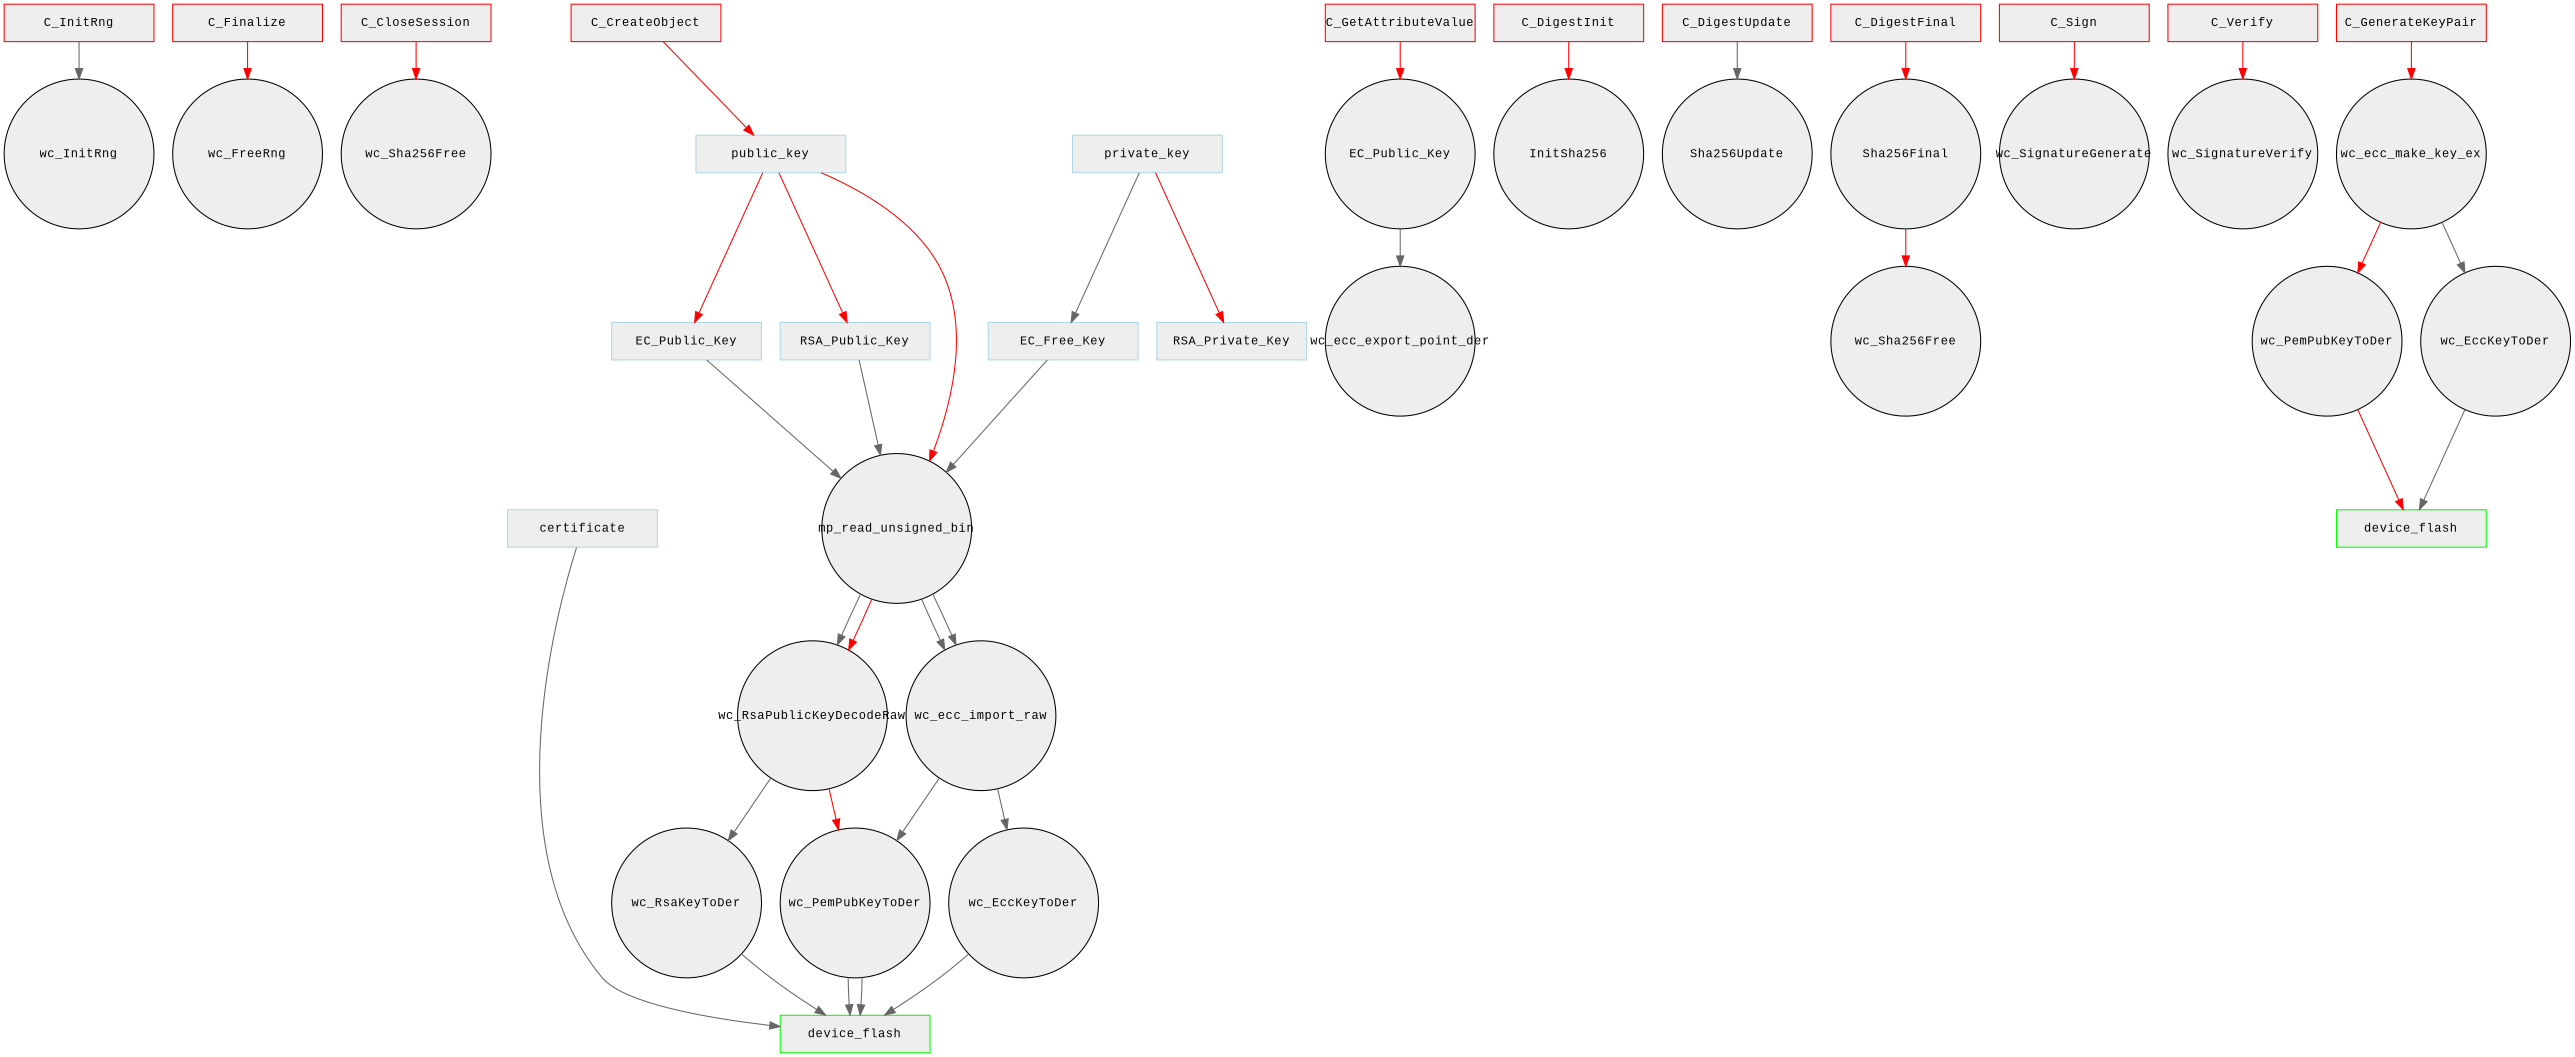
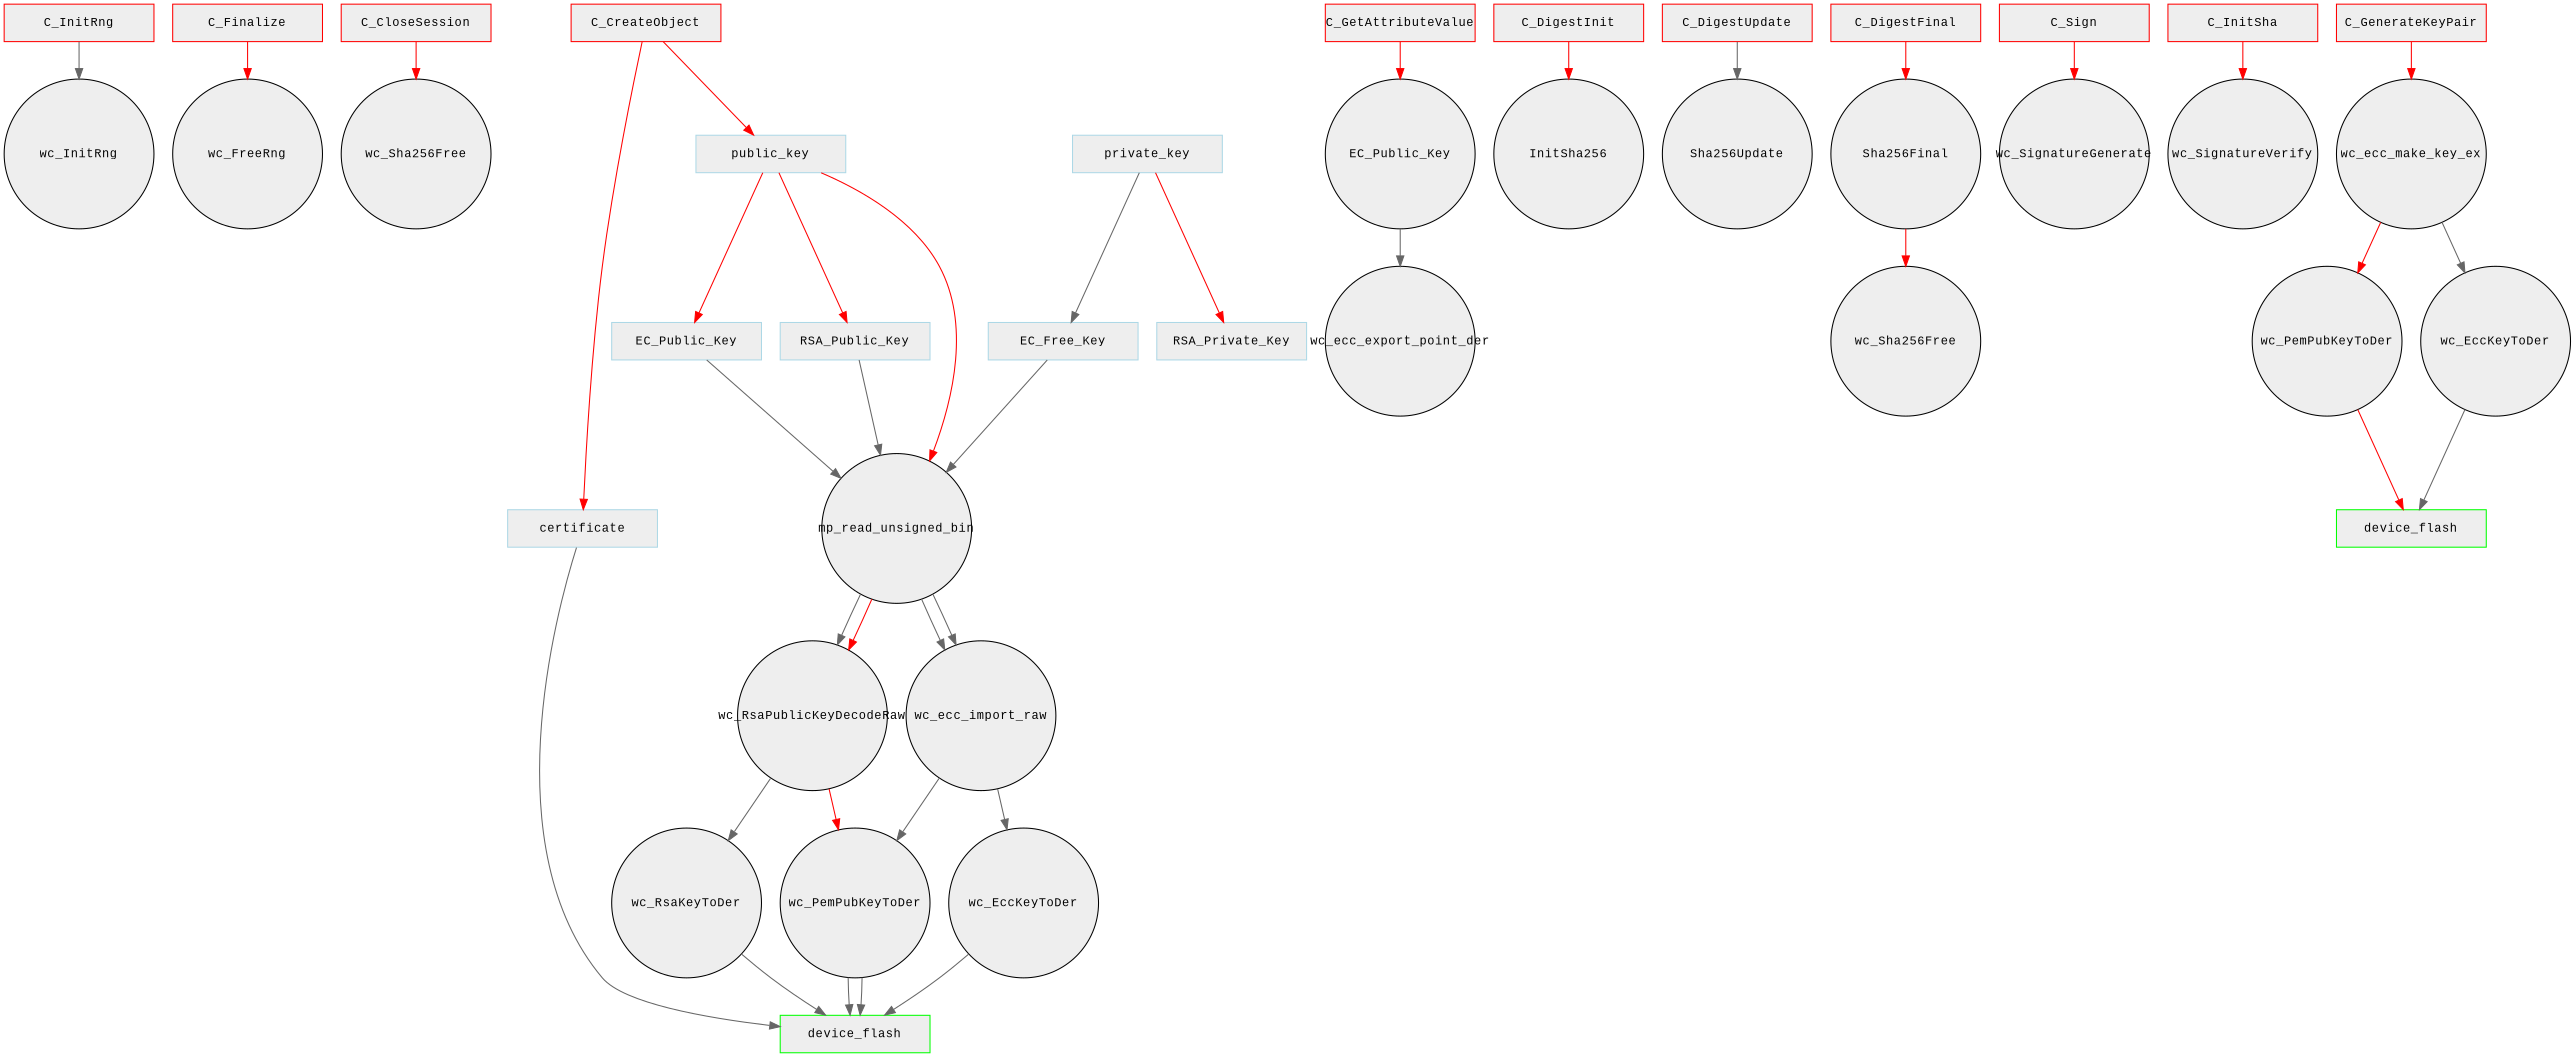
node "C_Verify": label "C_Verify" -> "C_InitSha"
edge "C_CreateObject" -> "certificate": added
